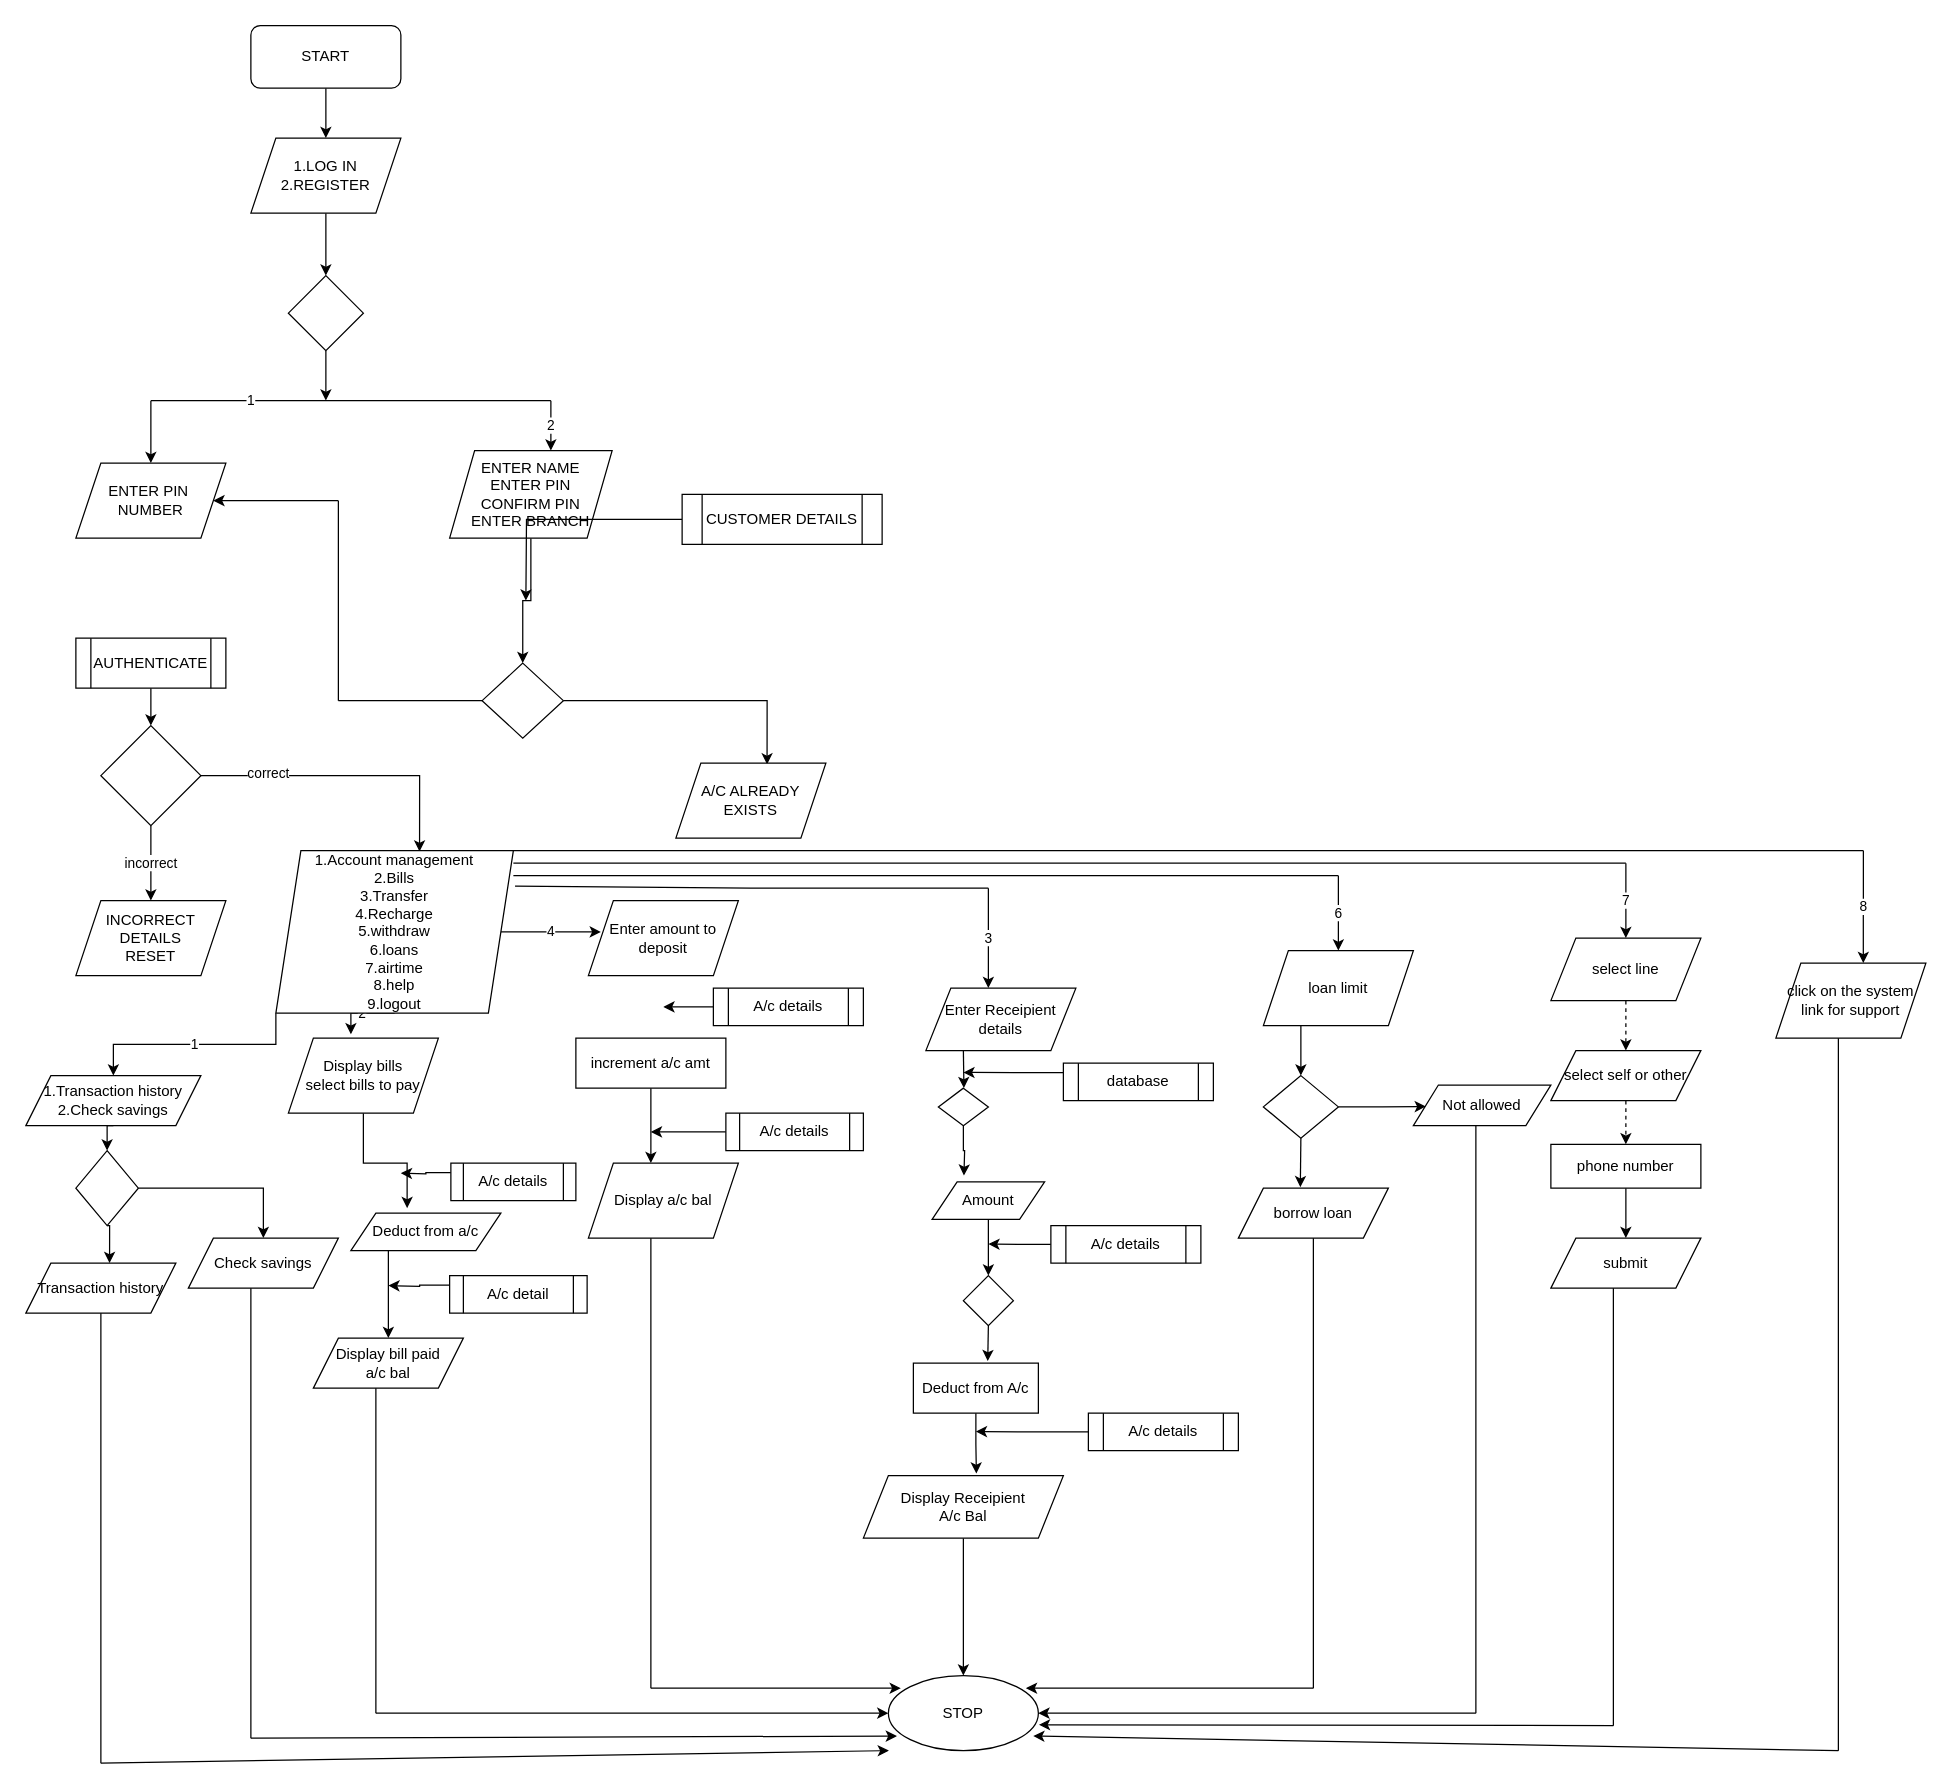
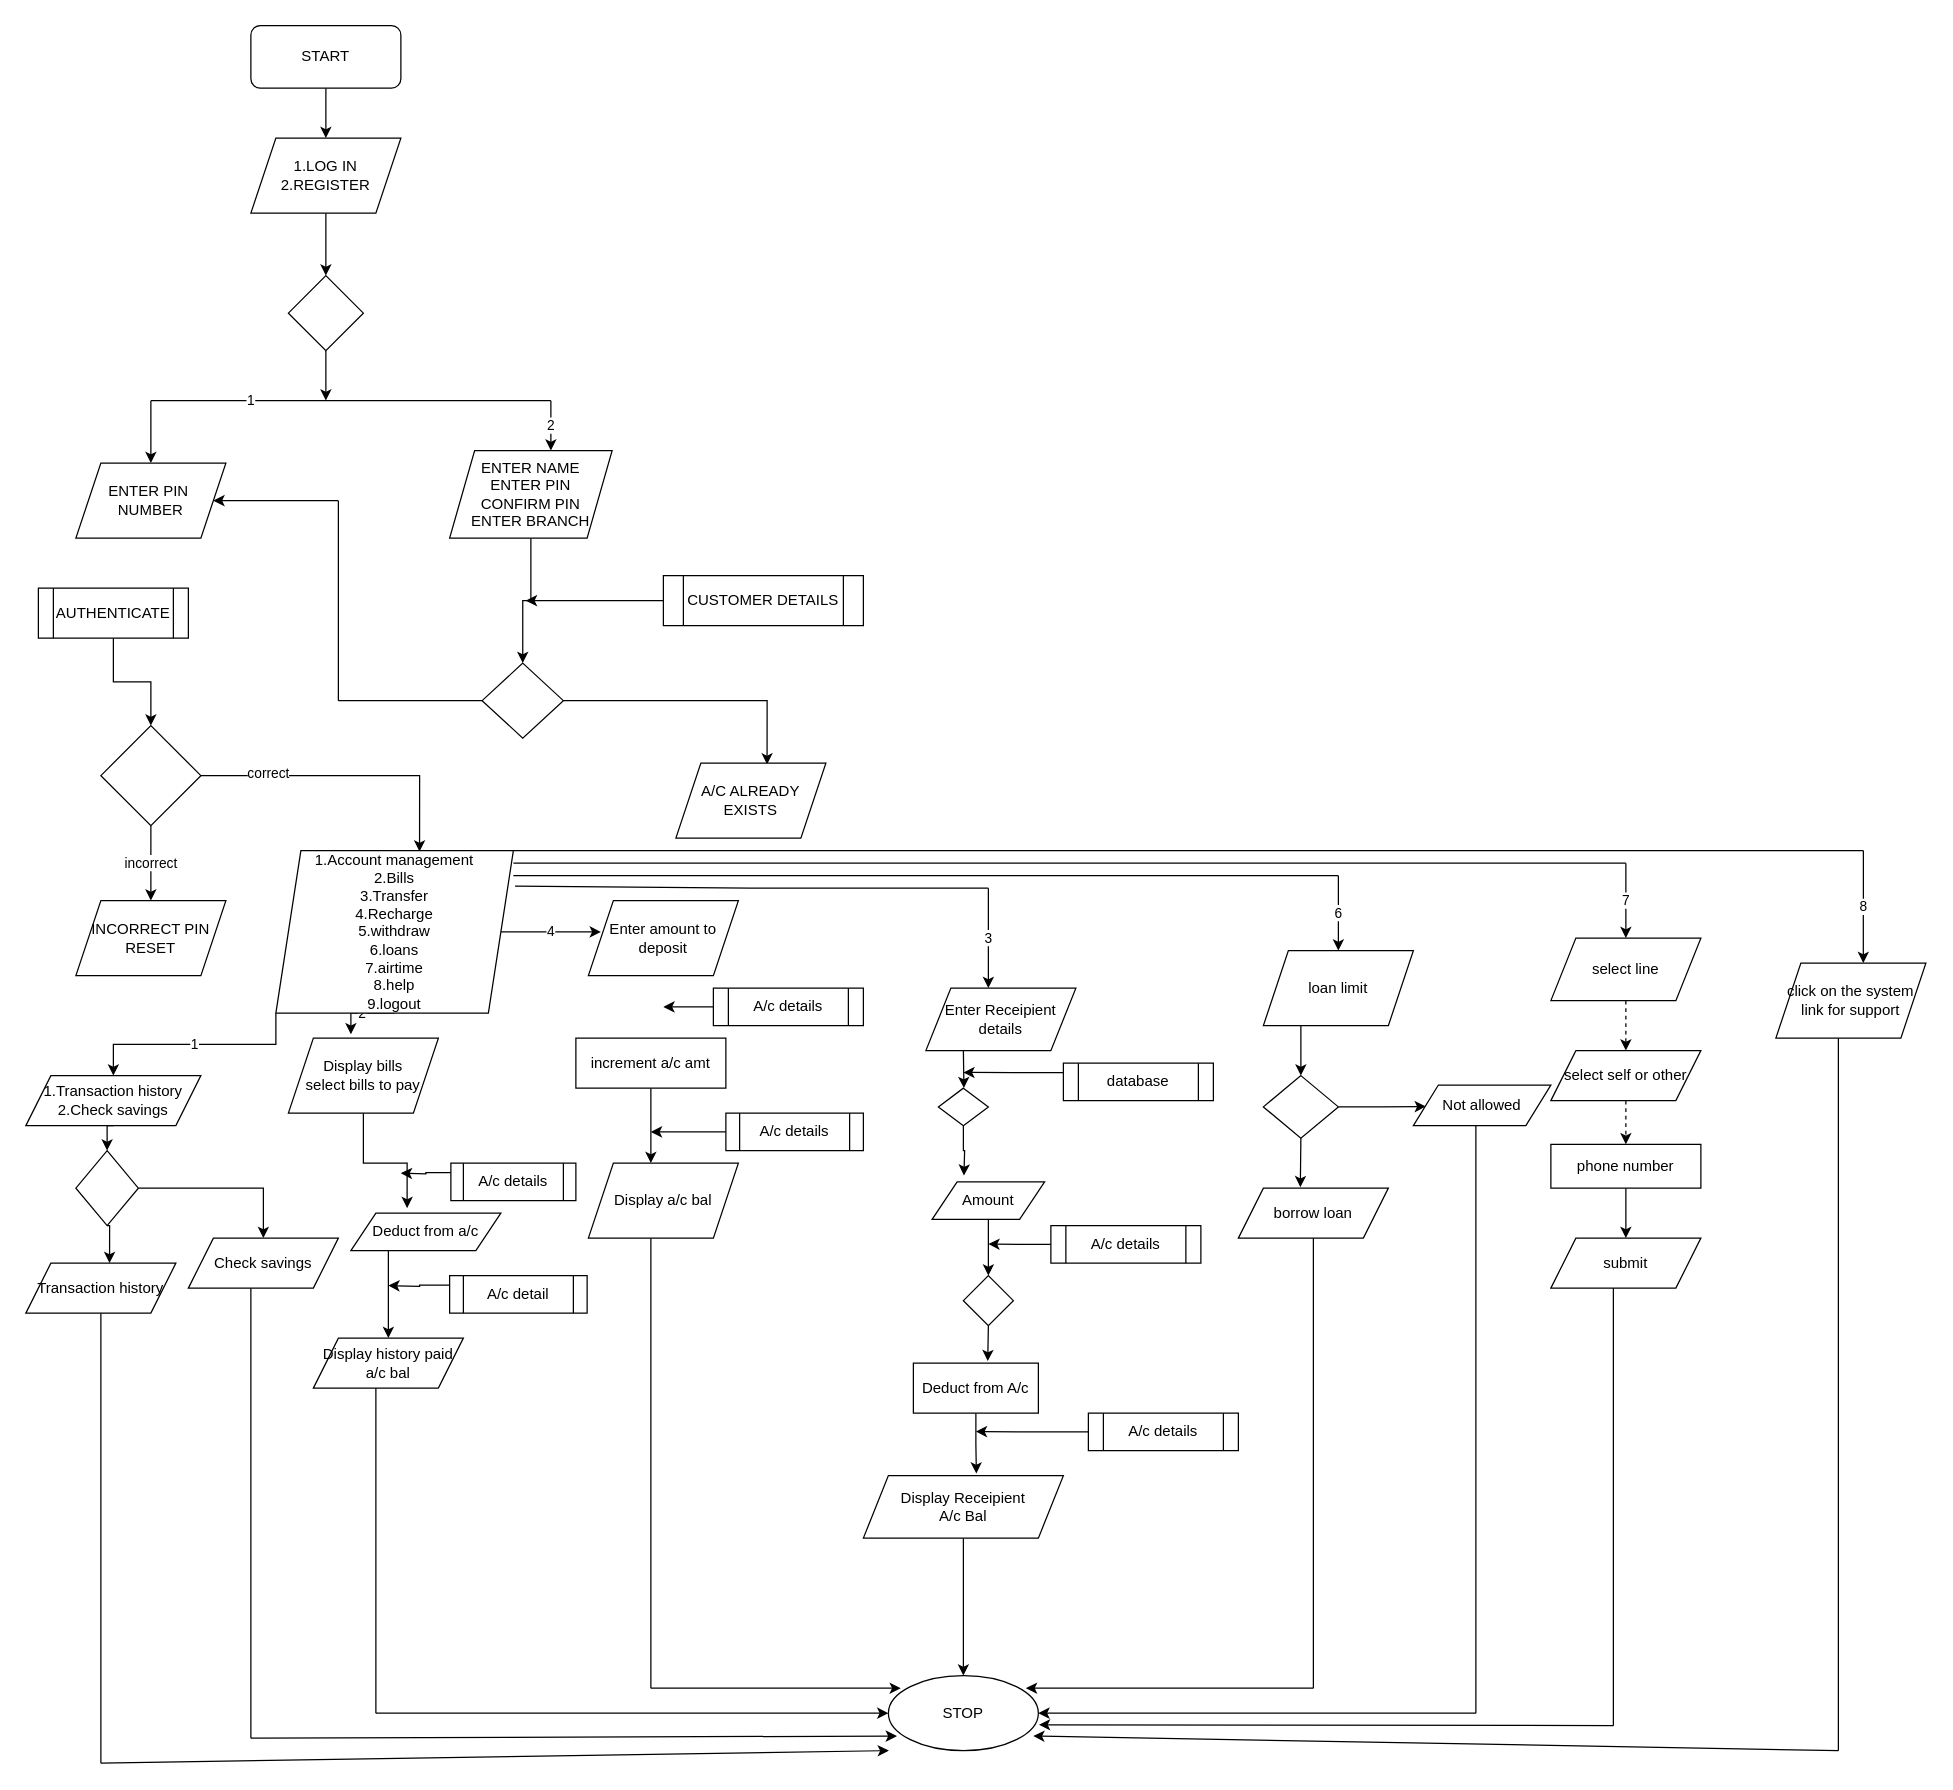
node "CUSTOMER DETAILS": moved (782, 519) -> (763, 601)
node "AUTHENTICATE": moved (151, 663) -> (113, 613)
node "INCORRECT DETAILS RESET": label "INCORRECT DETAILS RESET" -> "INCORRECT PIN RESET"
node "Display bill paid a/c bal": label "Display bill paid a/c bal" -> "Display history paid a/c bal"
